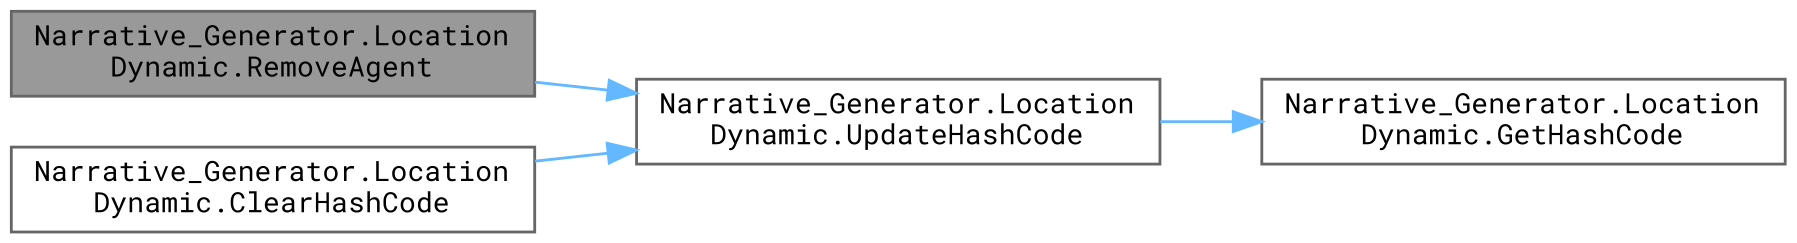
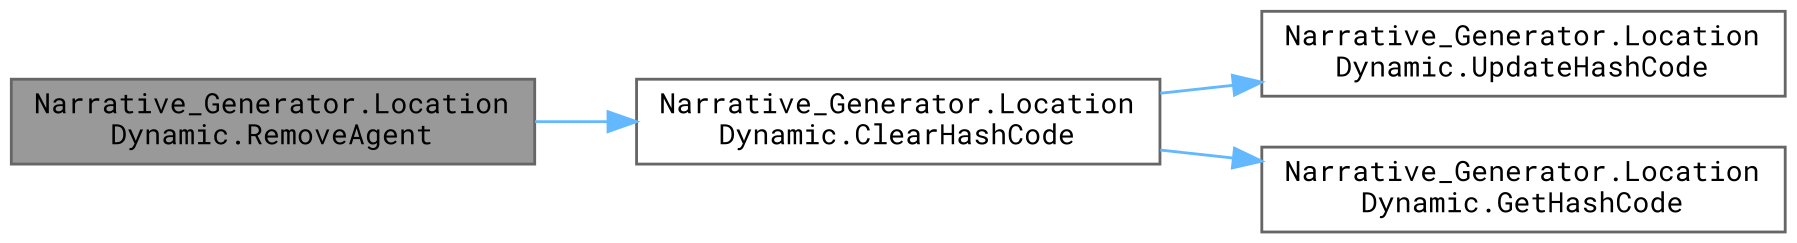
edge "Narrative_Generator.Location Dynamic.RemoveAgent" -> "Narrative_Generator.Location Dynamic.UpdateHashCode": now "Narrative_Generator.Location Dynamic.RemoveAgent" -> "Narrative_Generator.Location Dynamic.ClearHashCode"
edge "Narrative_Generator.Location Dynamic.UpdateHashCode" -> "Narrative_Generator.Location Dynamic.GetHashCode": now "Narrative_Generator.Location Dynamic.ClearHashCode" -> "Narrative_Generator.Location Dynamic.GetHashCode"
